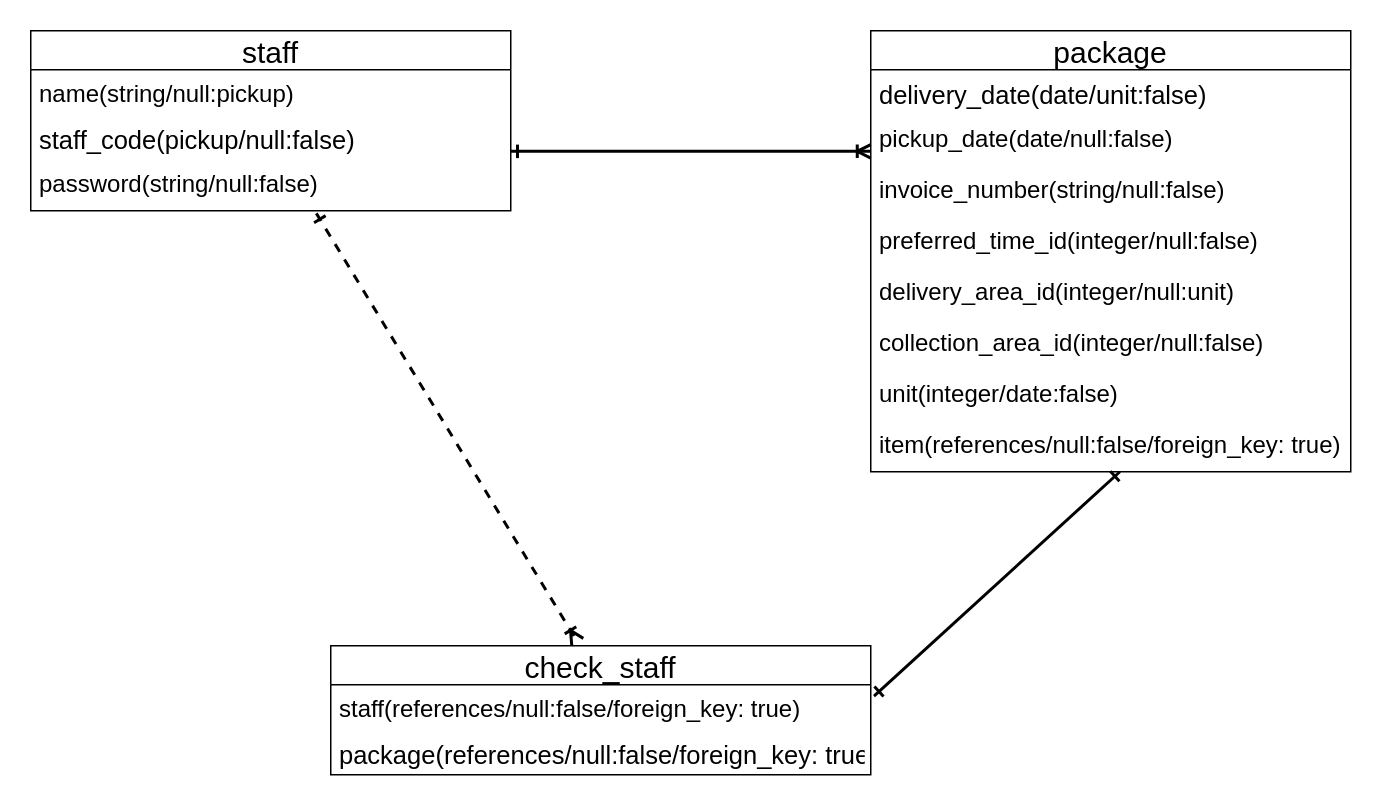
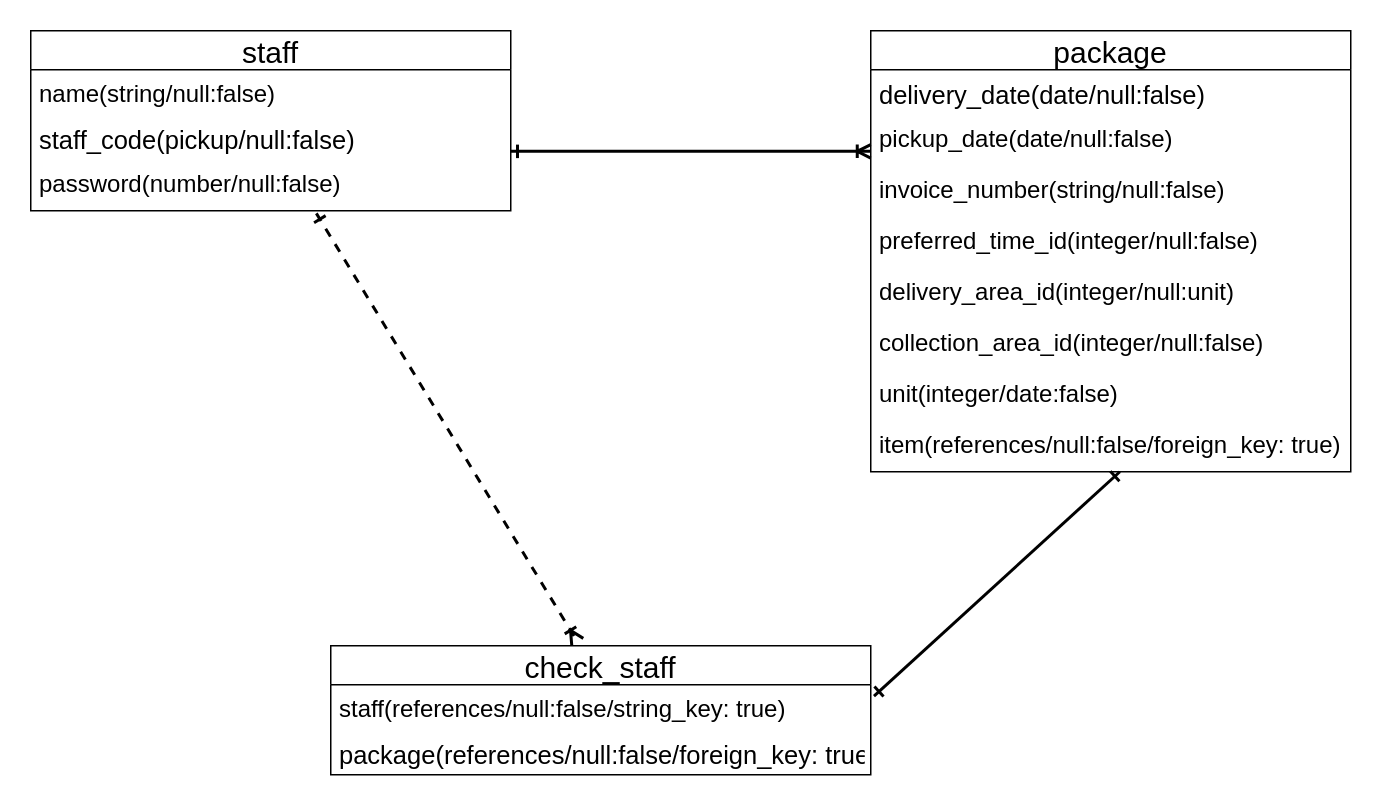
node "name(string/null:pickup)": label "name(string/null:pickup)" -> "name(string/null:false)"
node "delivery_date(date/unit:false)": label "delivery_date(date/unit:false)" -> "delivery_date(date/null:false)"
node "password(string/null:false)": label "password(string/null:false)" -> "password(number/null:false)"
node "staff(references/null:false/foreign_key: true)": label "staff(references/null:false/foreign_key: true)" -> "staff(references/null:false/string_key: true)"
